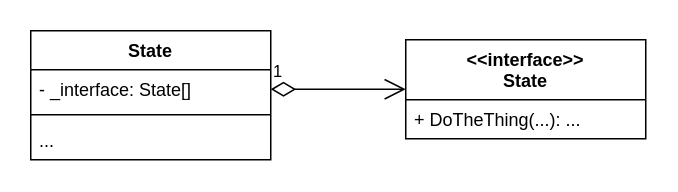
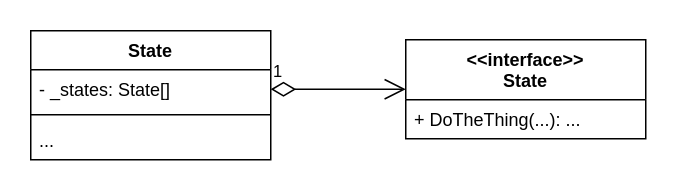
node "- _interface: State[]": label "- _interface: State[]" -> "- _states: State[]"
